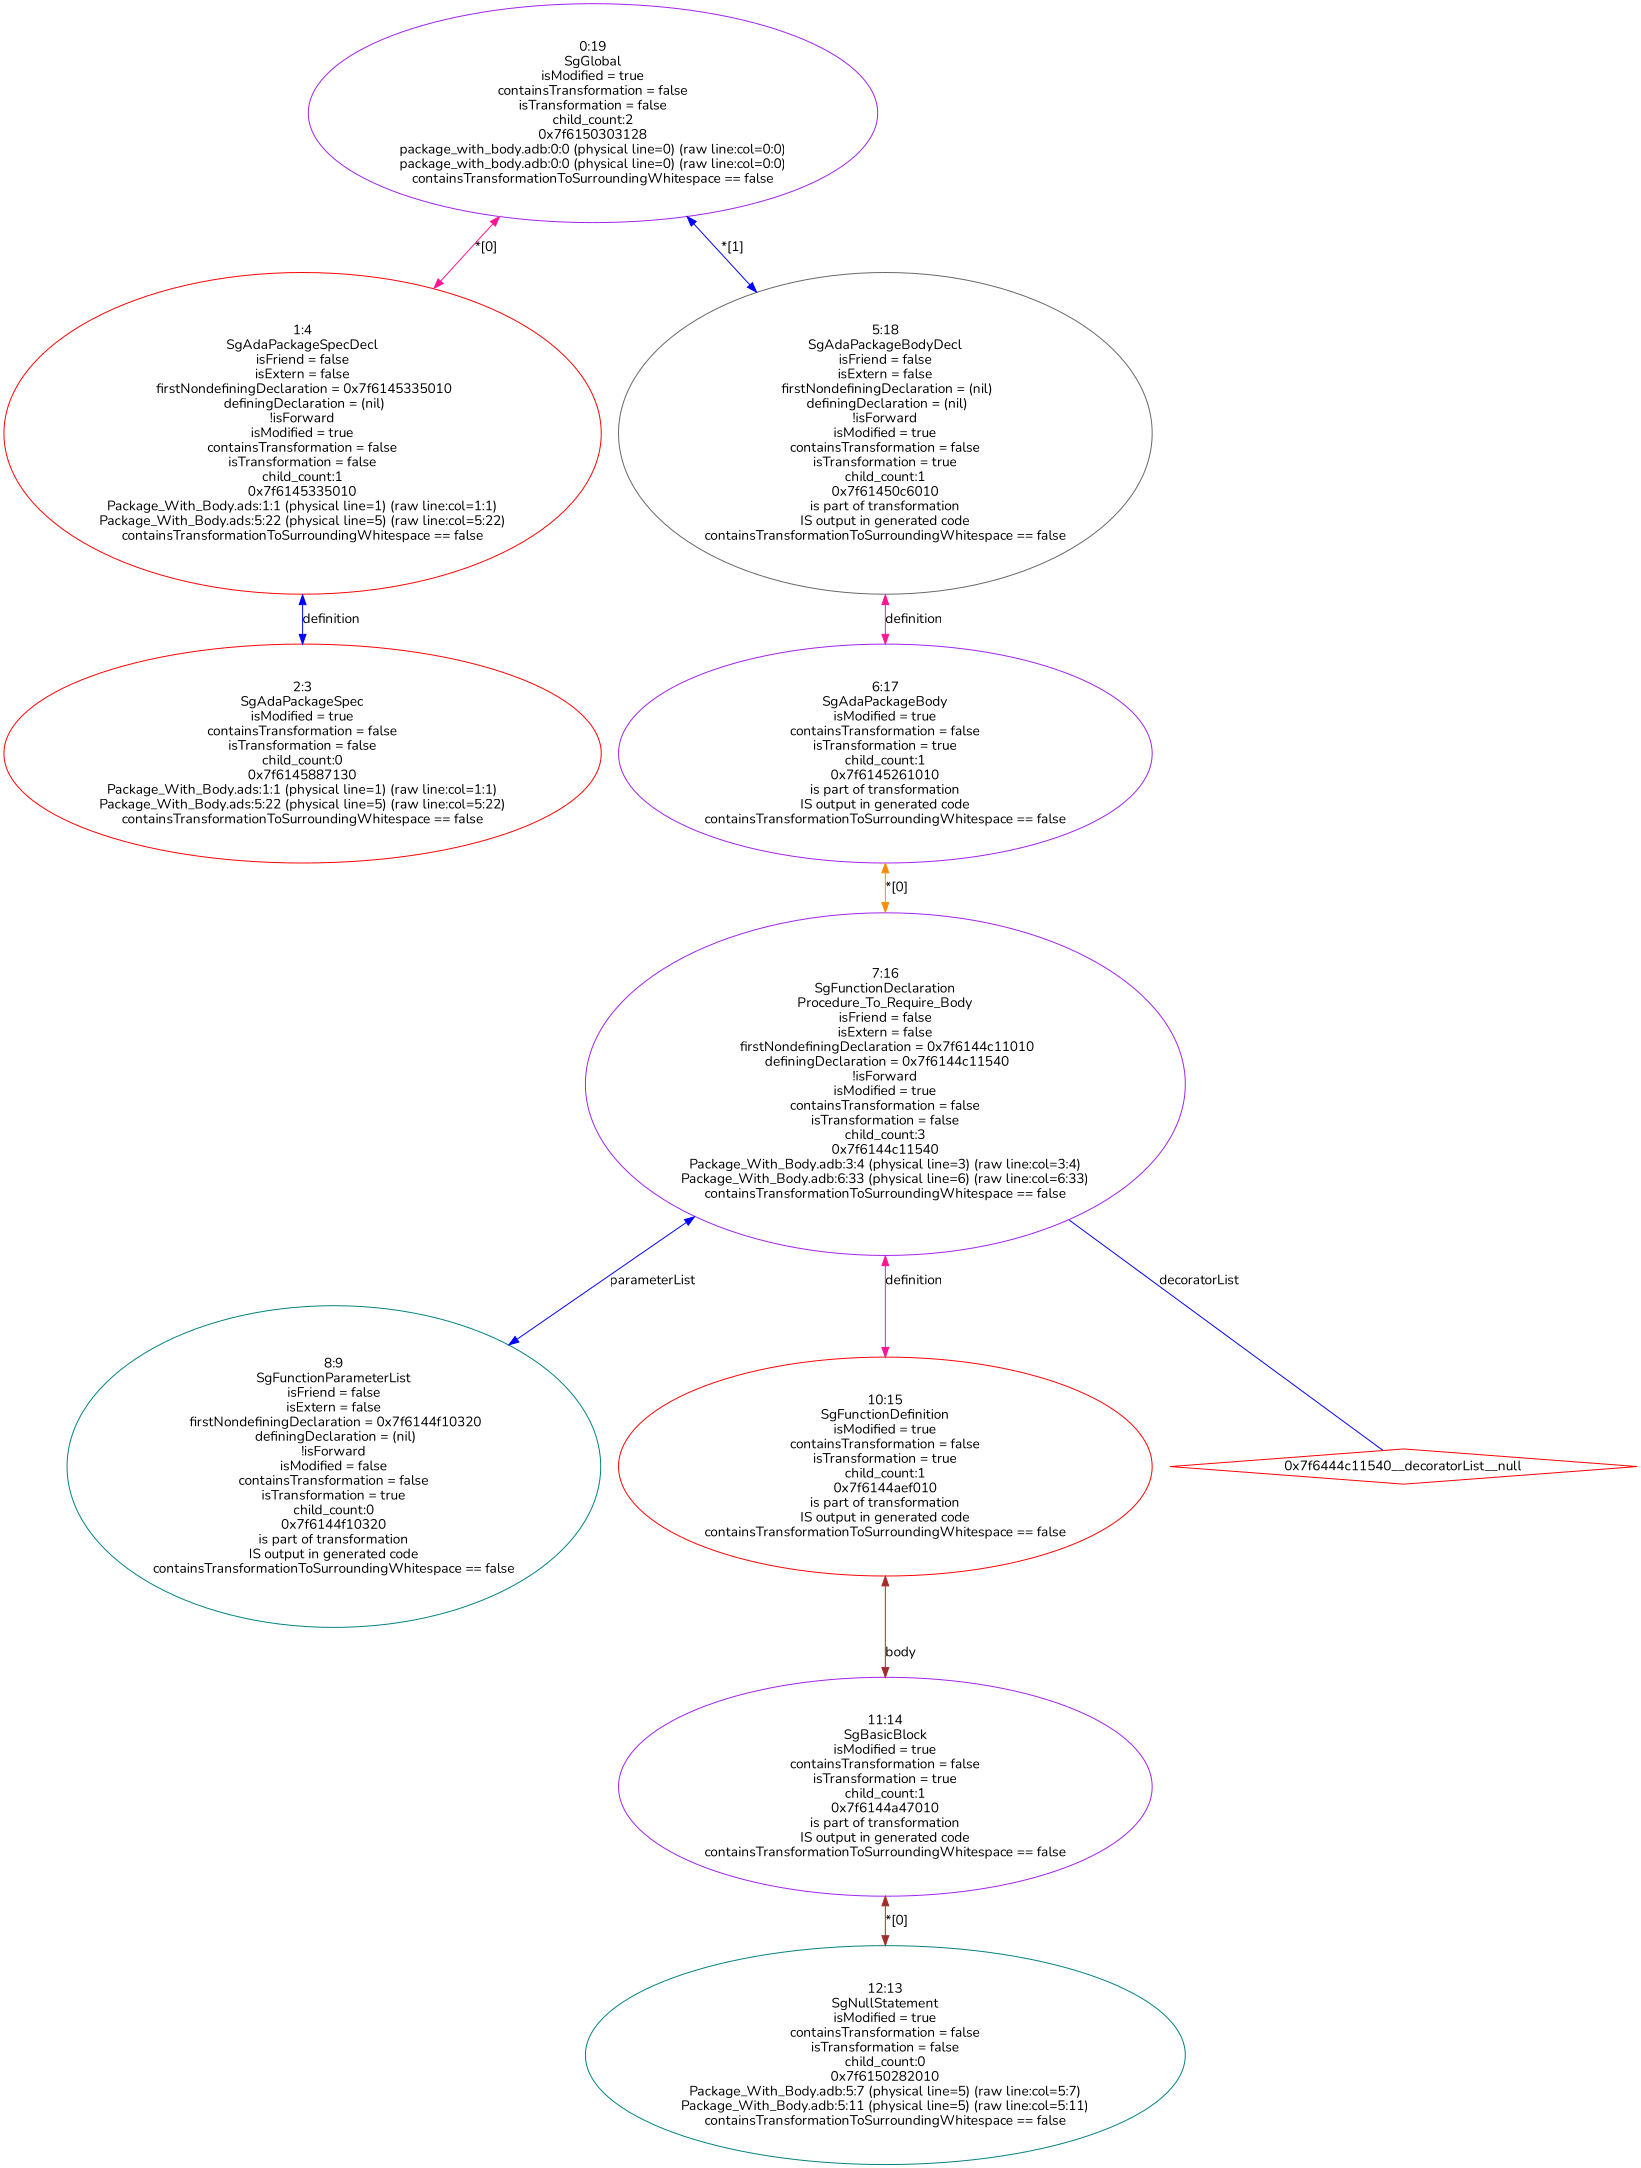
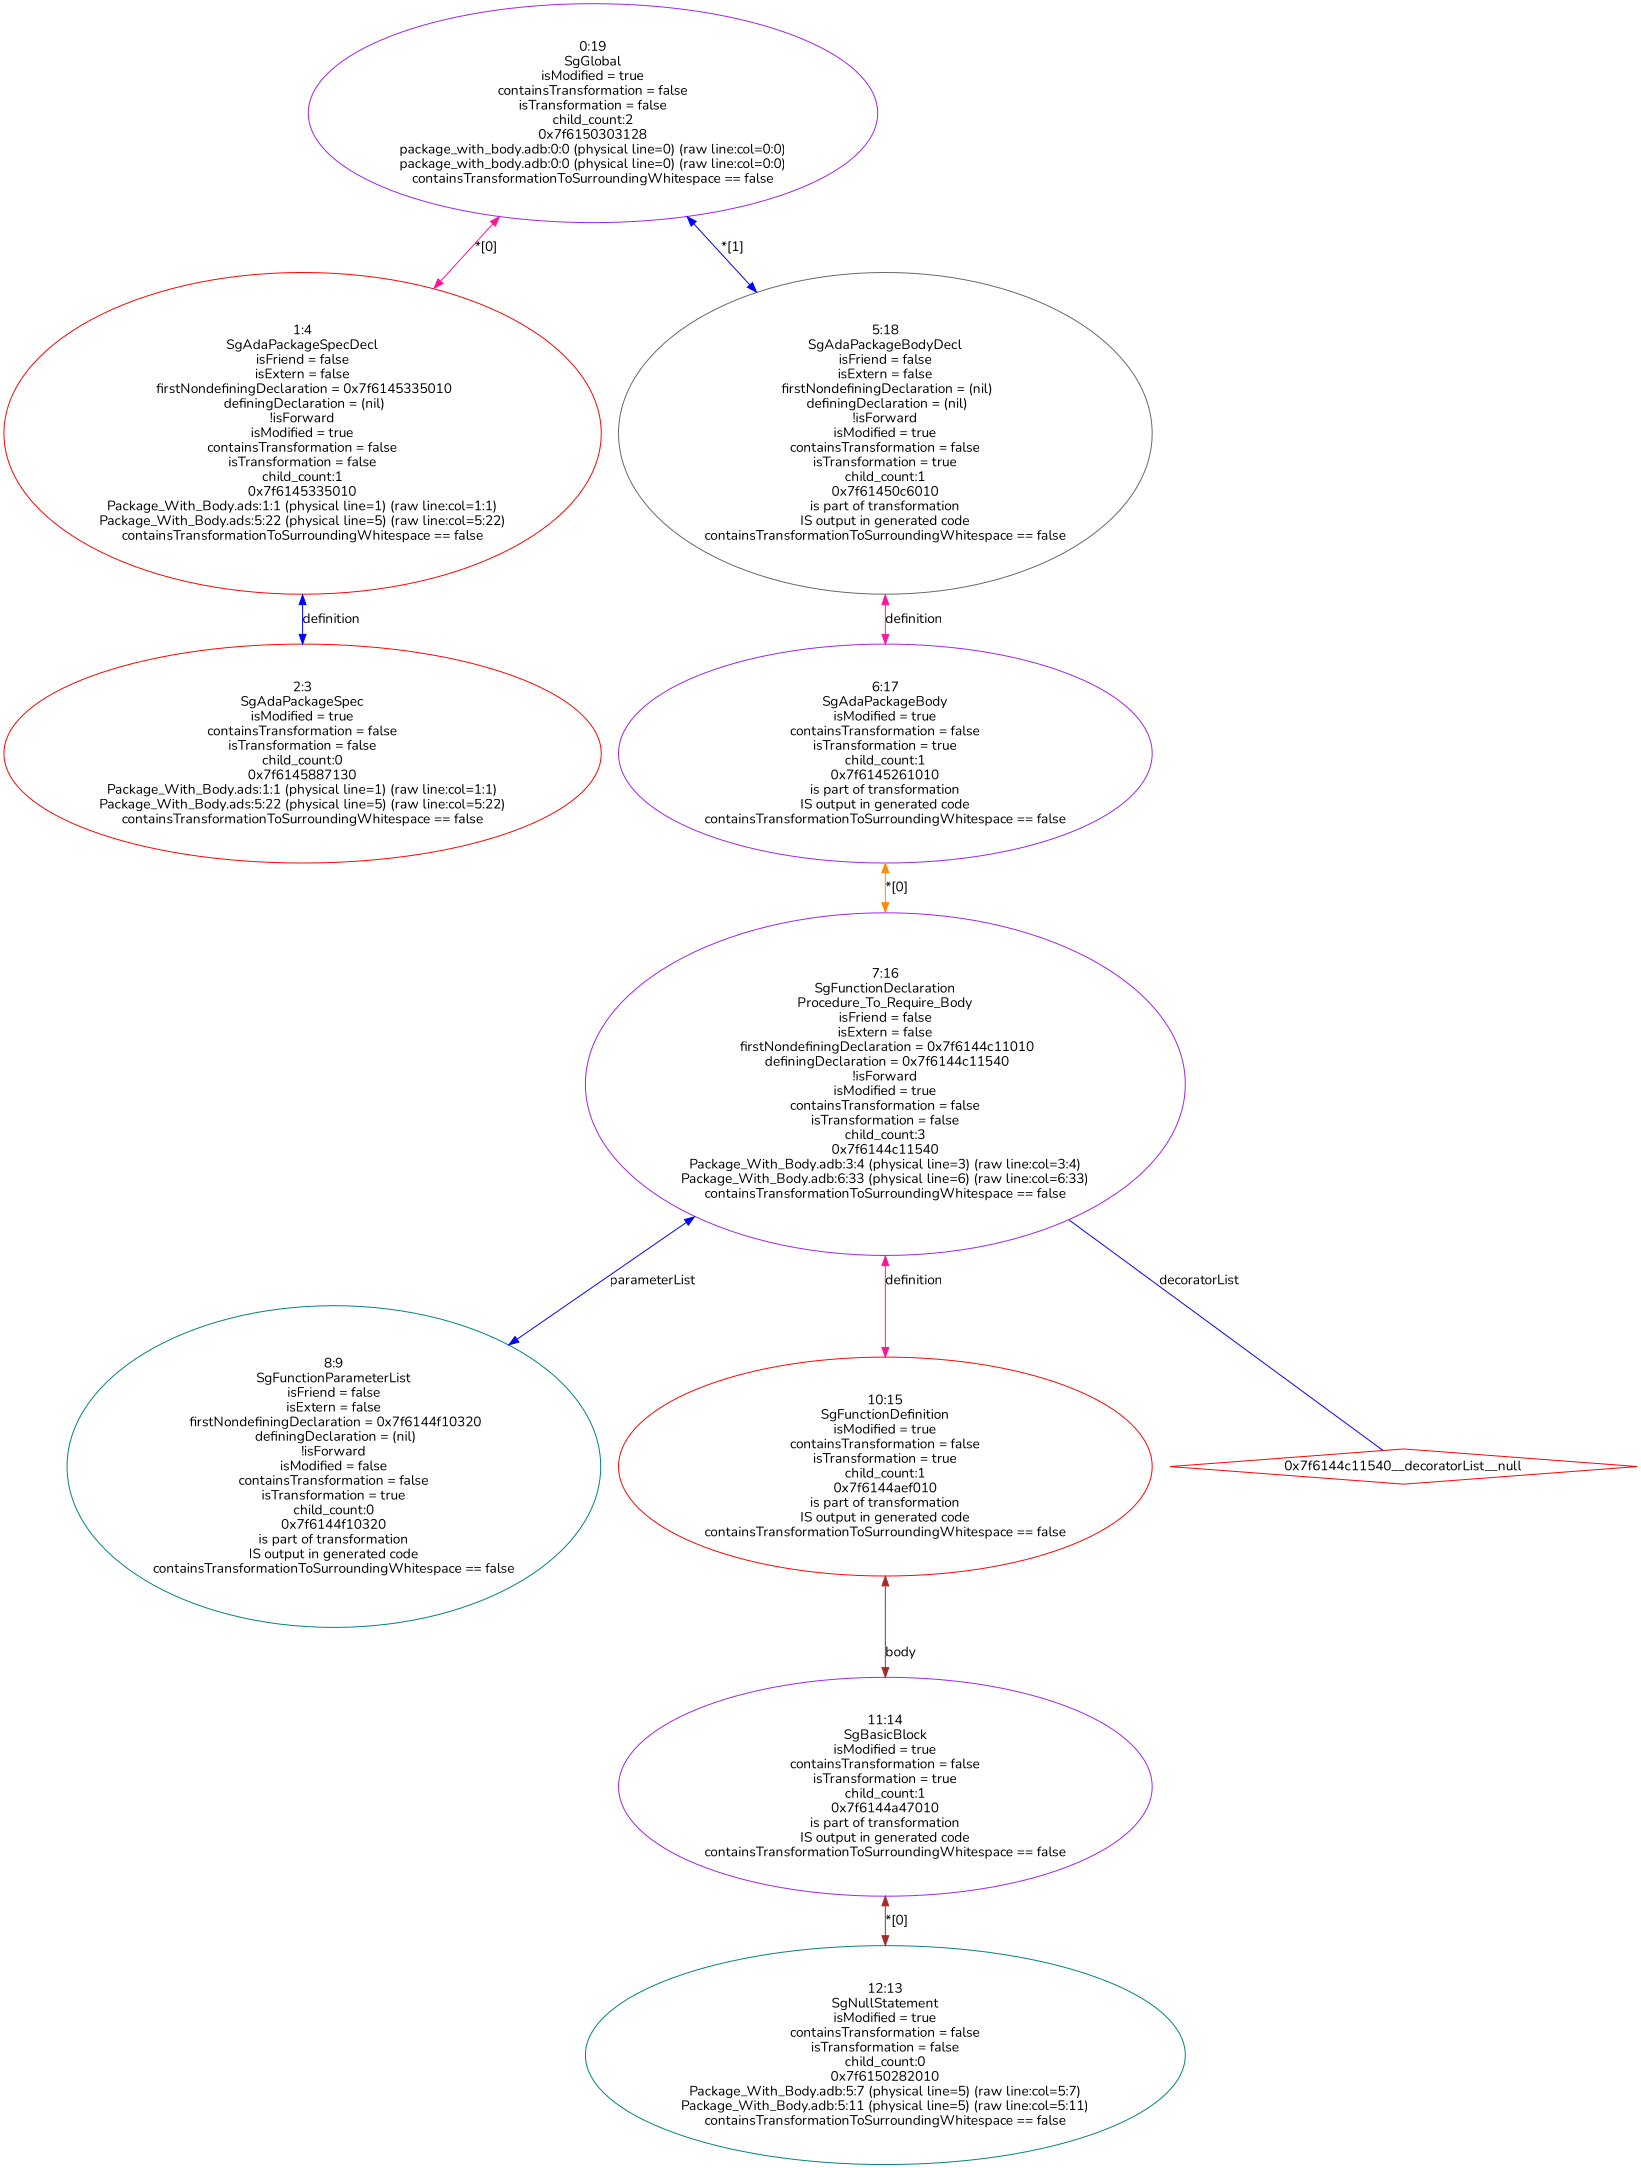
node "0x7f6444c11540__decoratorList__null": label "0x7f6444c11540__decoratorList__null" -> "0x7f6144c11540__decoratorList__null"
